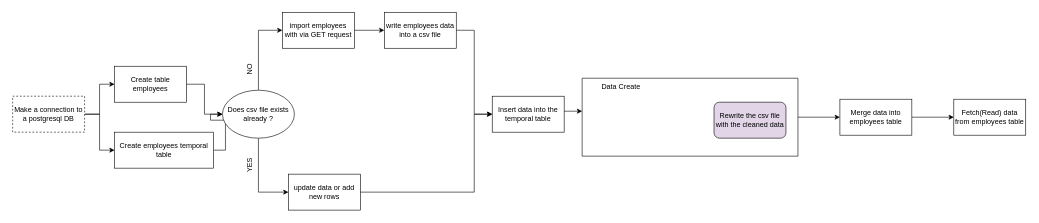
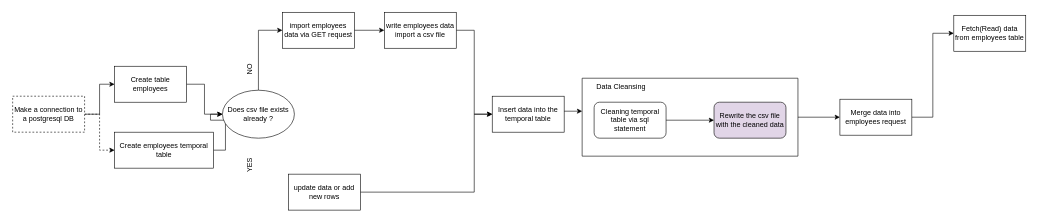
node "import employees with via GET request": label "import employees with via GET request" -> "import employees data via GET request"
node "write employees data into a csv file": label "write employees data into a csv file" -> "write employees data import a csv file"
node "Data Create": label "Data Create" -> "Data Cleansing"
node "Merge data into employees table": label "Merge data into employees table" -> "Merge data into employees request"
node "Fetch(Read) data from employees table": moved (990, 117) -> (990, 33)
node "Cleaning temporal table via sql statement": added
edge "Cleaning temporal table via sql statement" -> "Rewrite the csv file with the cleaned data": added
edge "Make a connection to a postgresql DB" -> "Create employees temporal table": style solid -> dashed
edge "Does csv file exists already ?" -> "update data or add new rows": removed
